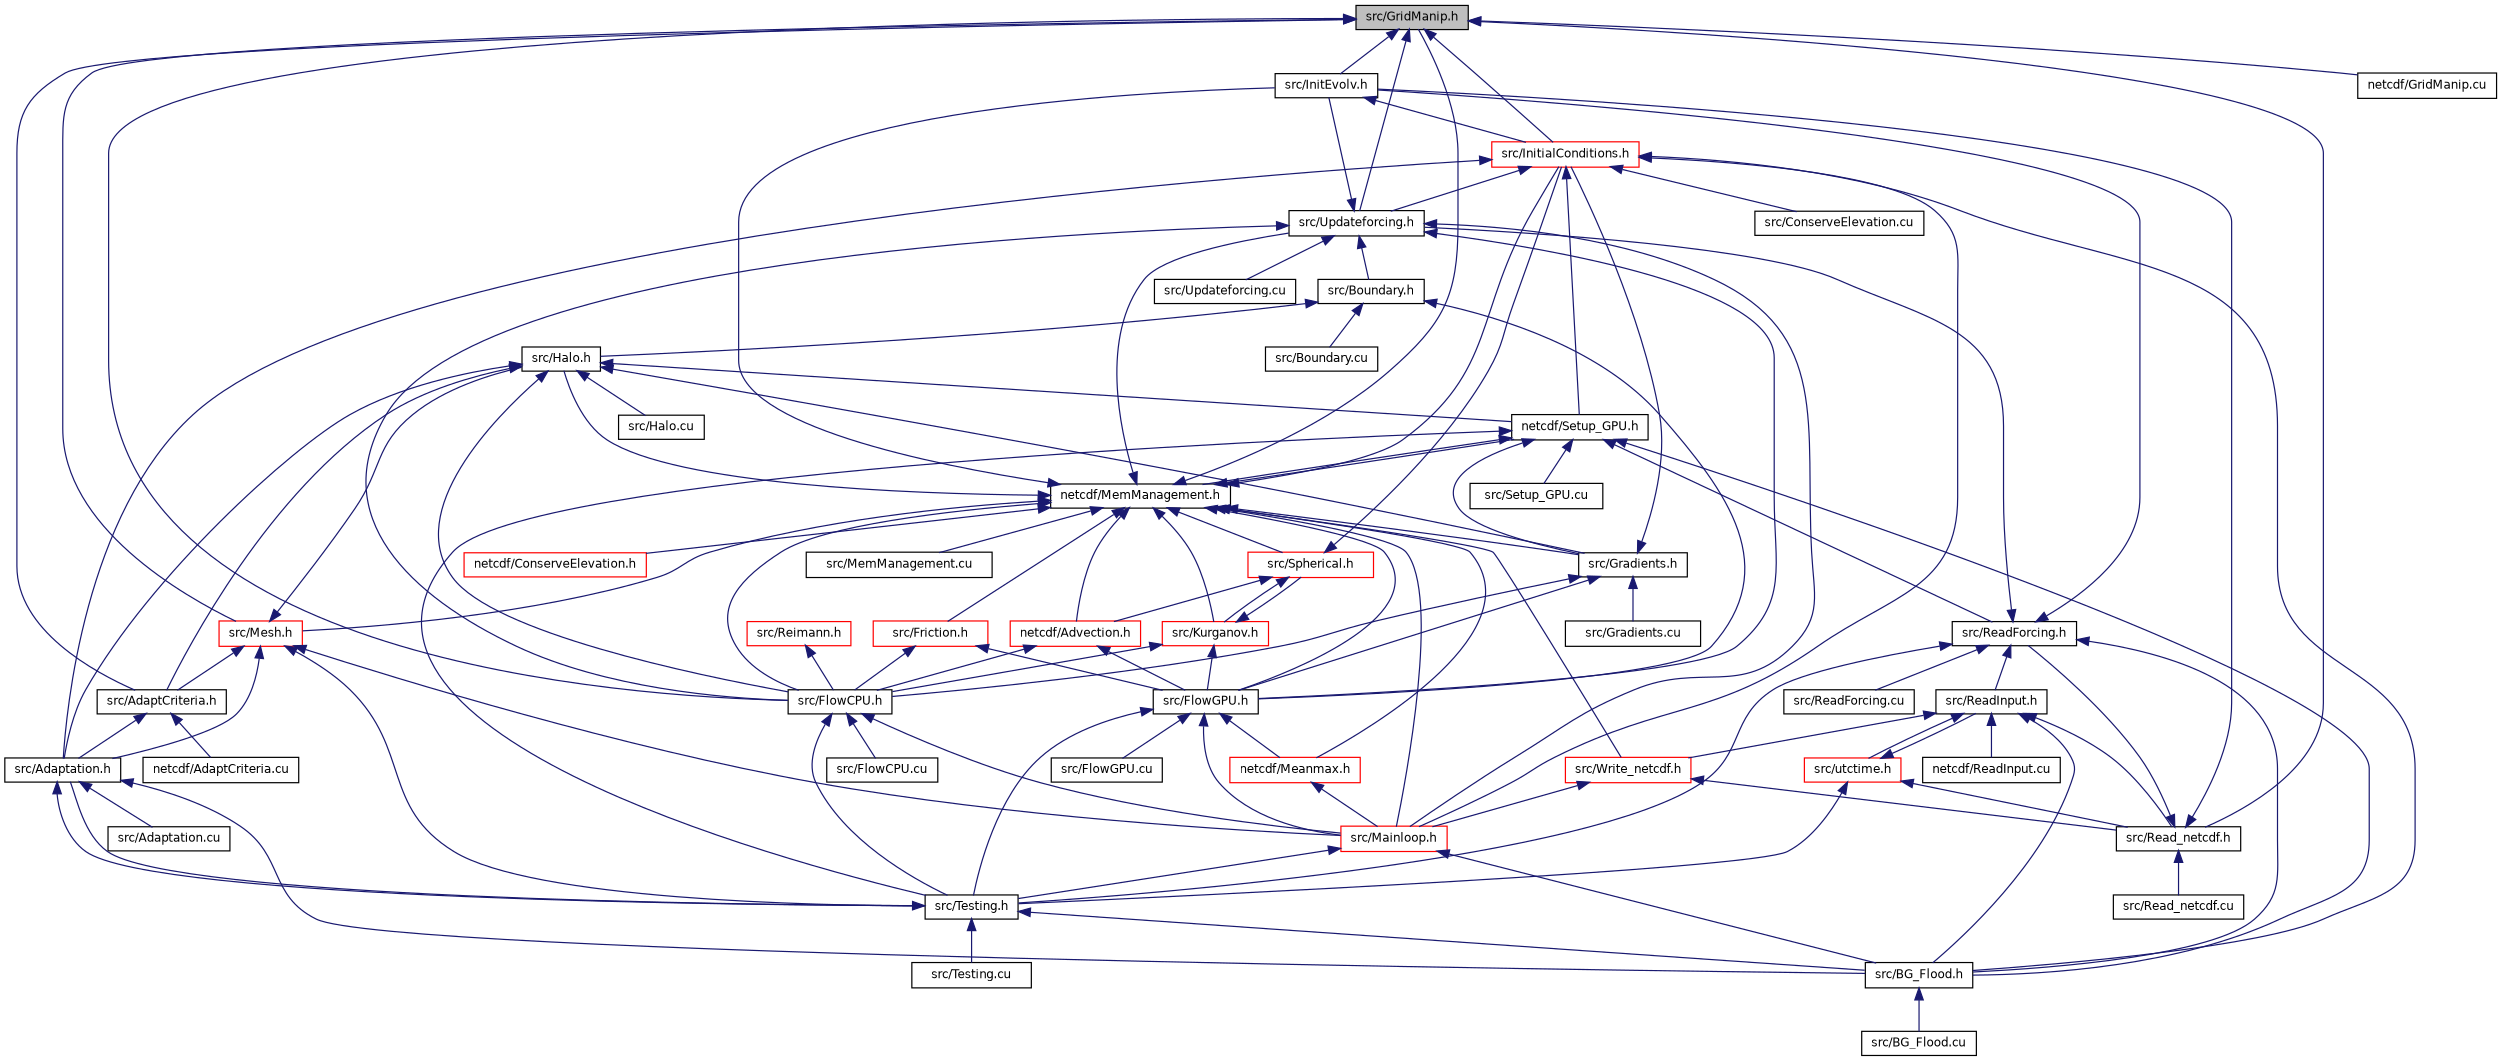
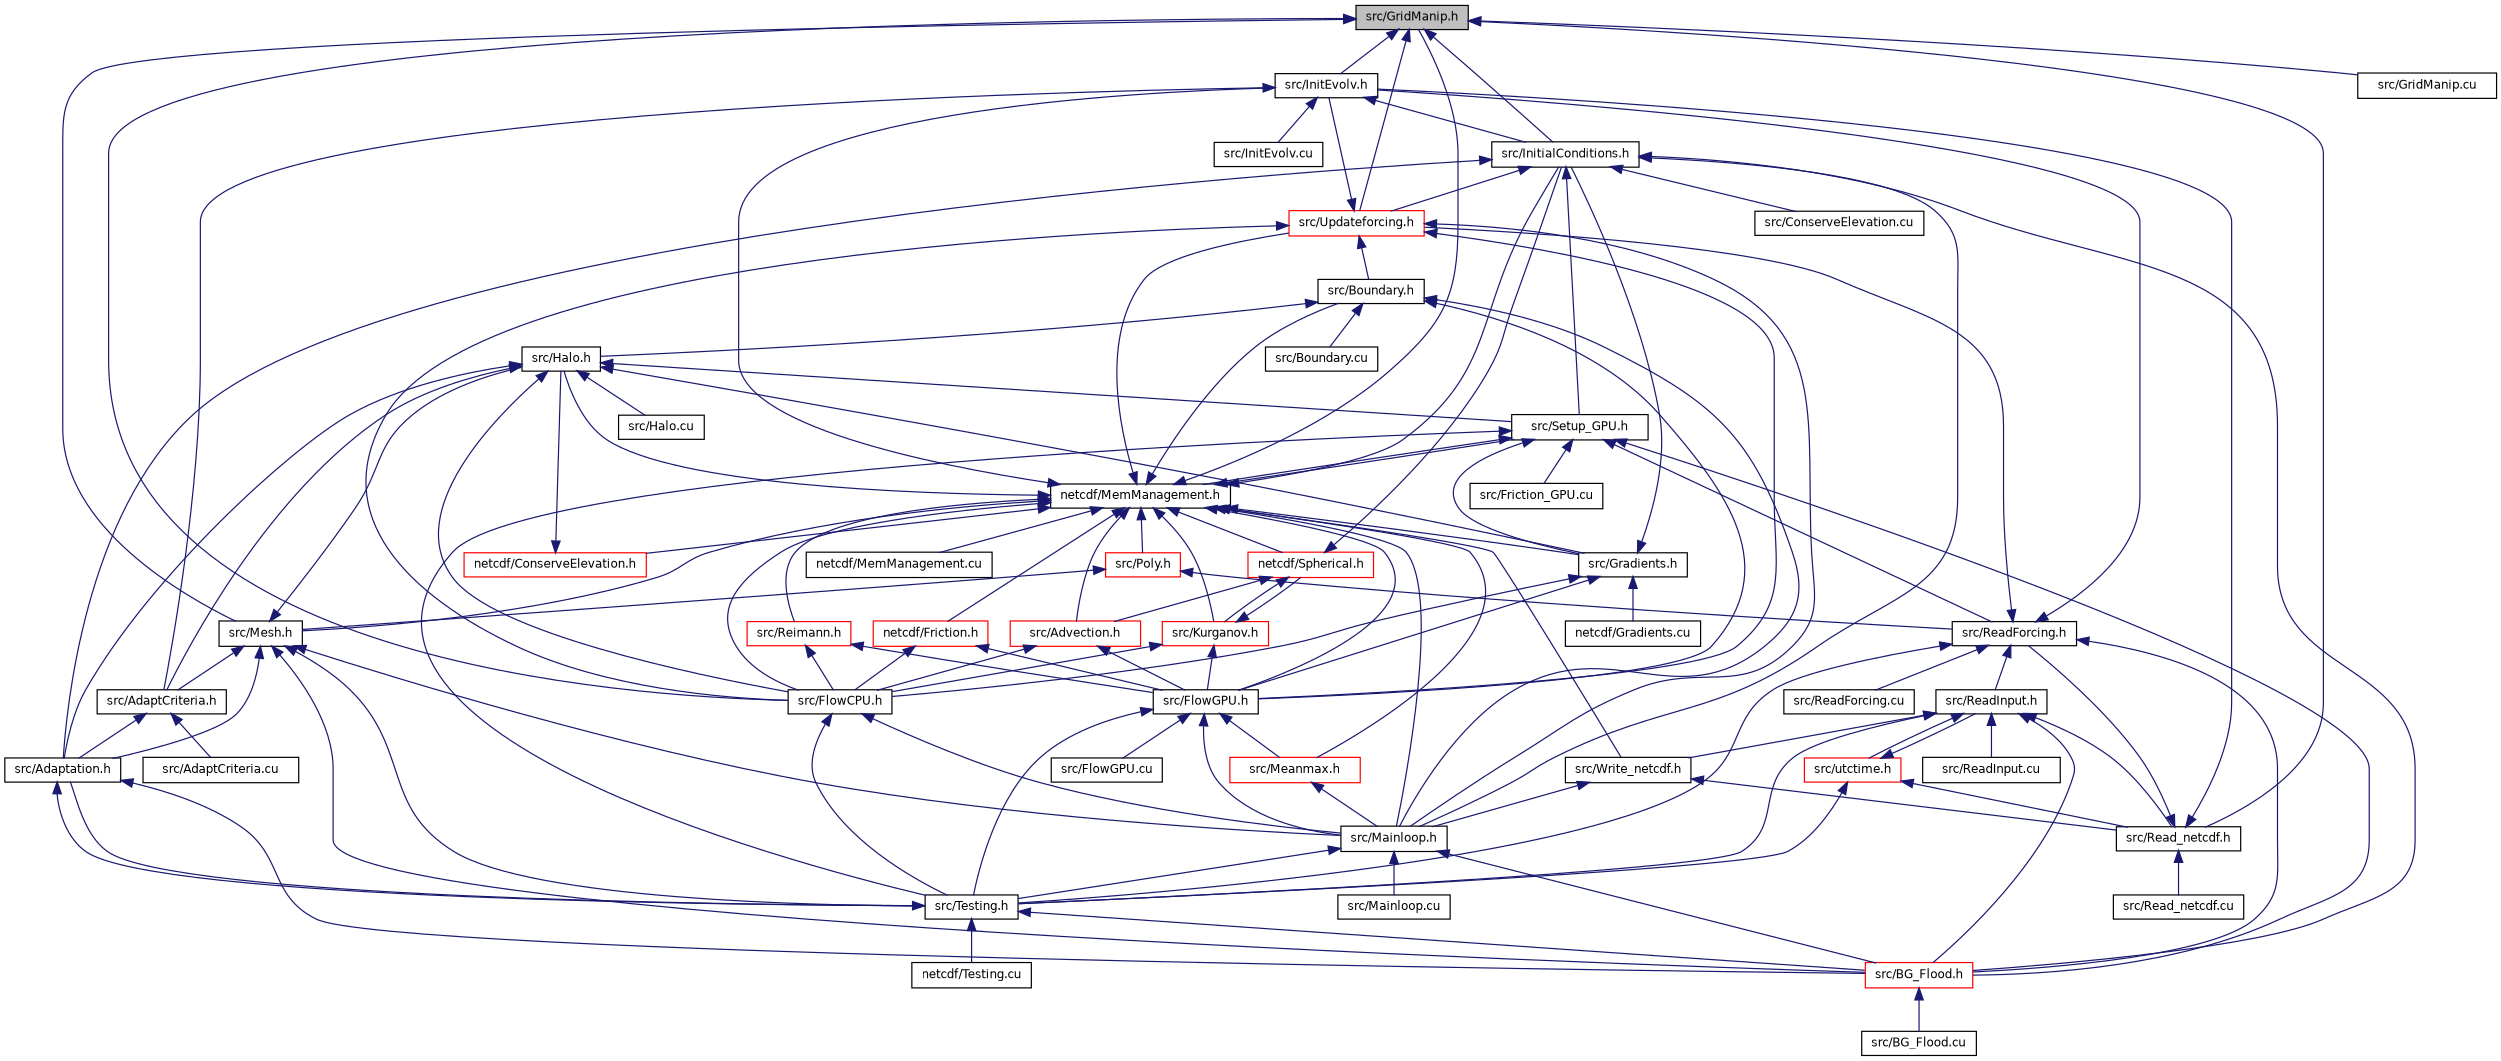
edge "src/AdaptCriteria.h" -> "src/GridManip.h": now "src/AdaptCriteria.h" -> "src/InitEvolv.h"
node "netcdf/GridManip.cu": label "netcdf/GridManip.cu" -> "src/GridManip.cu"
node "src/InitEvolv.cu": added
node "src/InitialConditions.h": color red -> black
node "src/Updateforcing.h": color black -> red
node "src/Updateforcing.cu": removed
edge "src/Boundary.h" -> "netcdf/MemManagement.h": added
node "netcdf/Setup_GPU.h": label "netcdf/Setup_GPU.h" -> "src/Setup_GPU.h"
edge "src/Halo.h" -> "netcdf/ConserveElevation.h": added
node "src/Setup_GPU.cu": label "src/Setup_GPU.cu" -> "src/Friction_GPU.cu"
edge "src/Reimann.h" -> "netcdf/MemManagement.h": added
node "src/MemManagement.cu": label "src/MemManagement.cu" -> "netcdf/MemManagement.cu"
node "src/Poly.h": added
node "src/Spherical.h": label "src/Spherical.h" -> "netcdf/Spherical.h"
edge "src/Mainloop.h" -> "src/Boundary.h": added
node "src/Mesh.h": color red -> black
node "src/Friction.h": label "src/Friction.h" -> "netcdf/Friction.h"
node "netcdf/Advection.h": label "netcdf/Advection.h" -> "src/Advection.h"
node "src/Gradients.cu": label "src/Gradients.cu" -> "netcdf/Gradients.cu"
edge "src/FlowGPU.h" -> "src/Reimann.h": added
node "netcdf/AdaptCriteria.cu": label "netcdf/AdaptCriteria.cu" -> "src/AdaptCriteria.cu"
node "src/FlowCPU.cu": removed
node "netcdf/Meanmax.h": label "netcdf/Meanmax.h" -> "src/Meanmax.h"
node "src/Write_netcdf.h": color red -> black
node "netcdf/ReadInput.cu": label "netcdf/ReadInput.cu" -> "src/ReadInput.cu"
node "src/Adaptation.cu": removed
node "src/Mainloop.h": color red -> black
edge "src/Testing.h" -> "src/ReadInput.h": added
node "src/Mainloop.cu": added
edge "src/BG_Flood.h" -> "src/Mesh.h": added
node "src/Testing.cu": label "src/Testing.cu" -> "netcdf/Testing.cu"
node "src/BG_Flood.h": color black -> red
